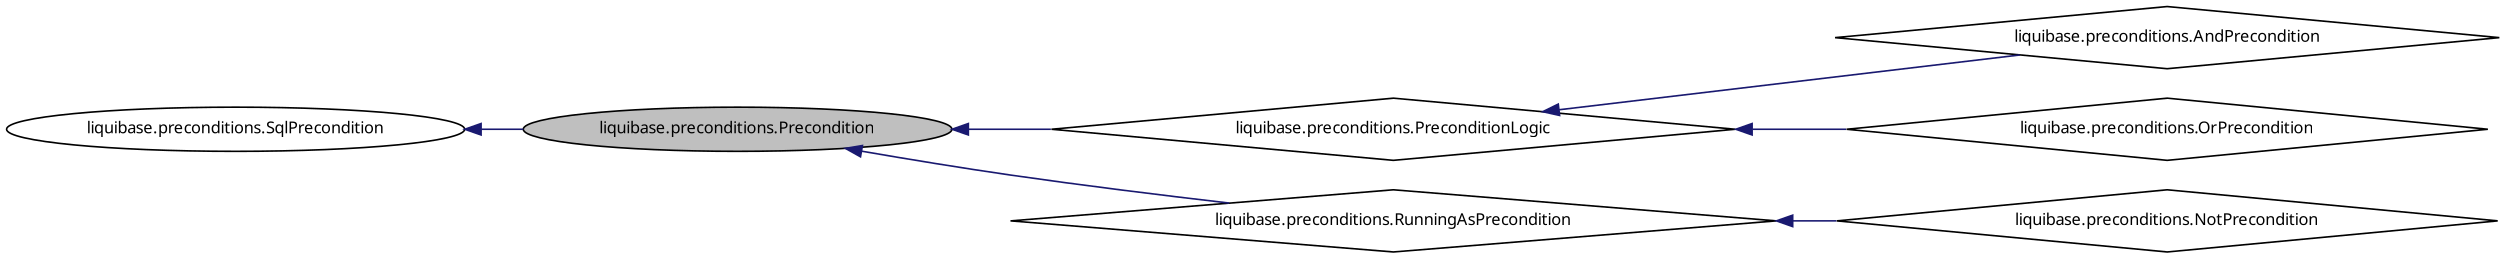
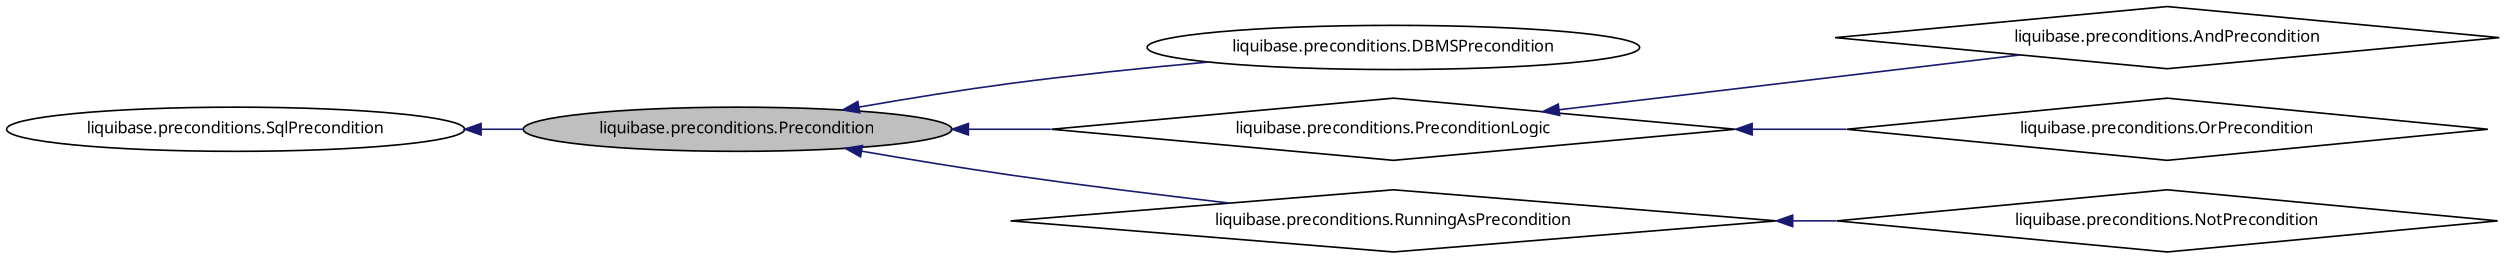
node "liquibase.preconditions.DBMSPrecondition": added
